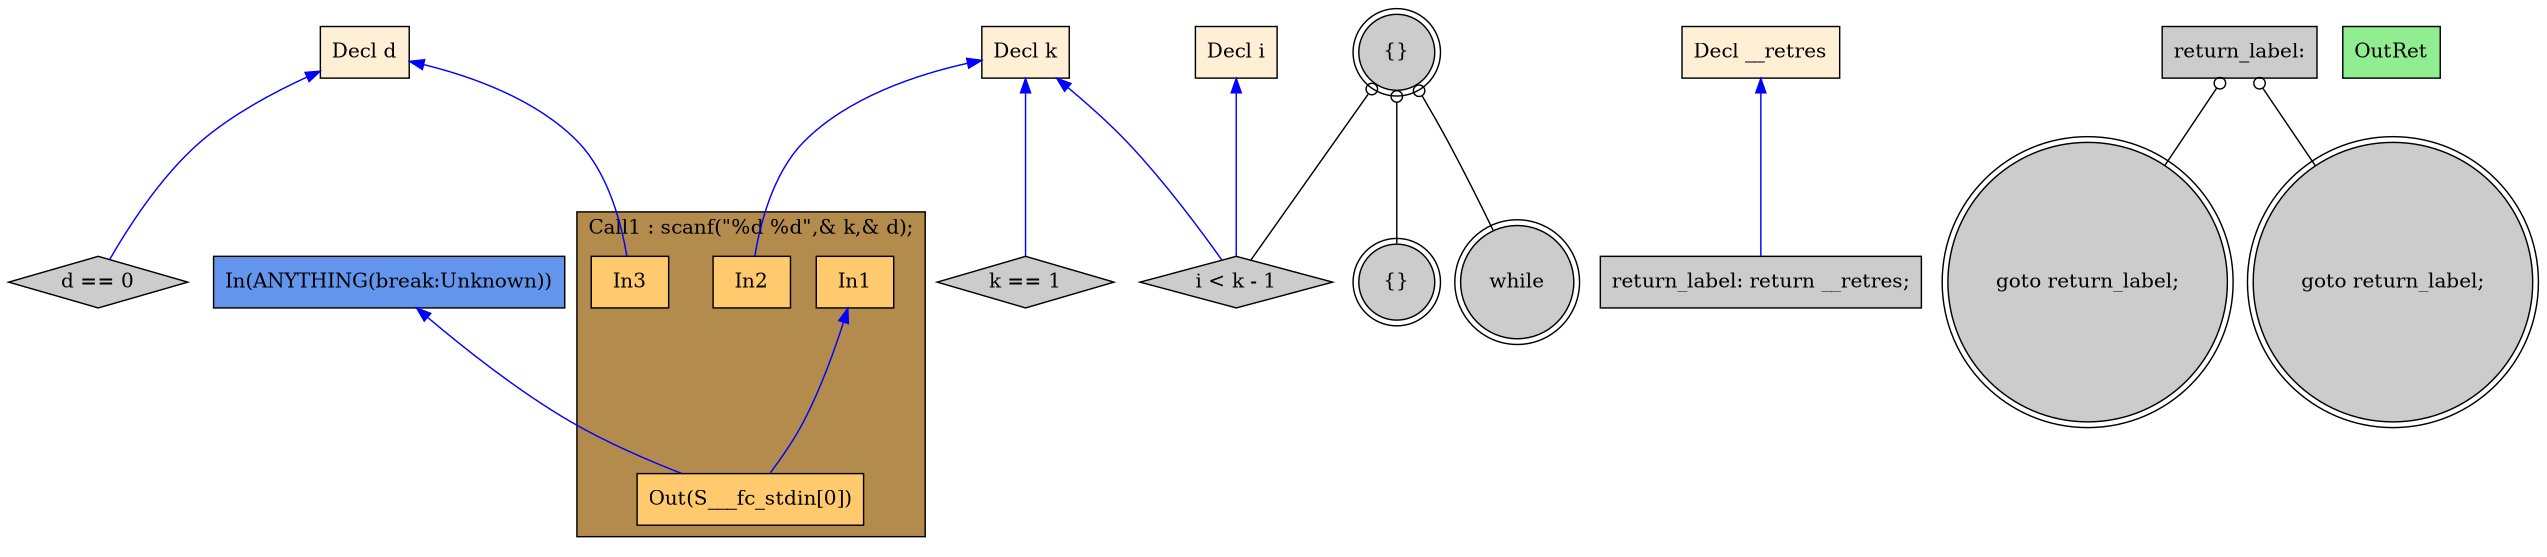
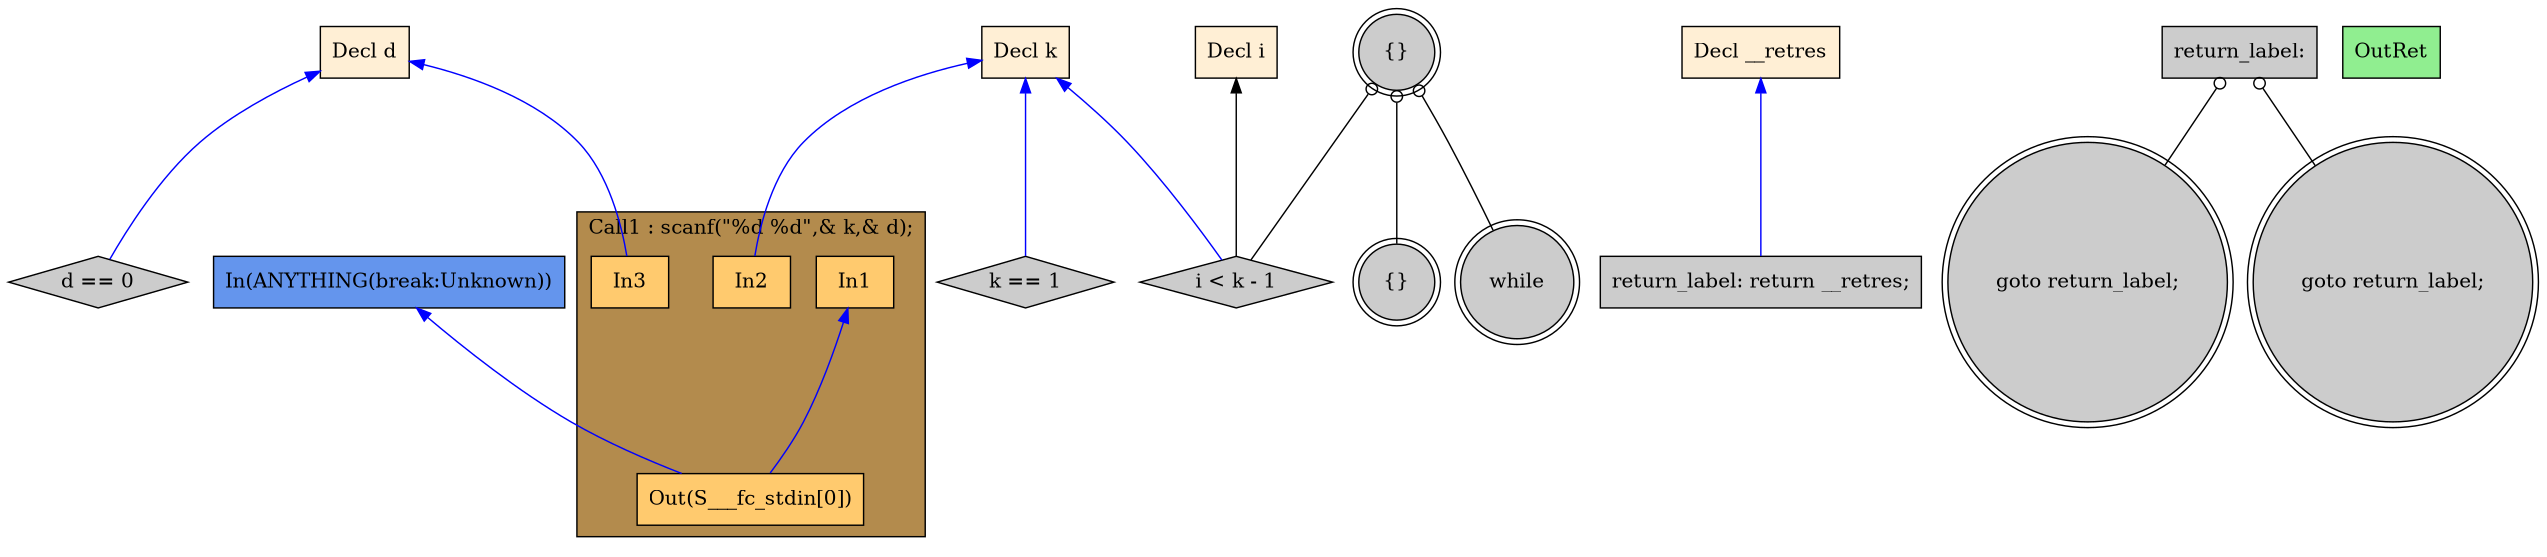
edge "i < k - 1" -> "Decl i": color #0000ff -> #000000
